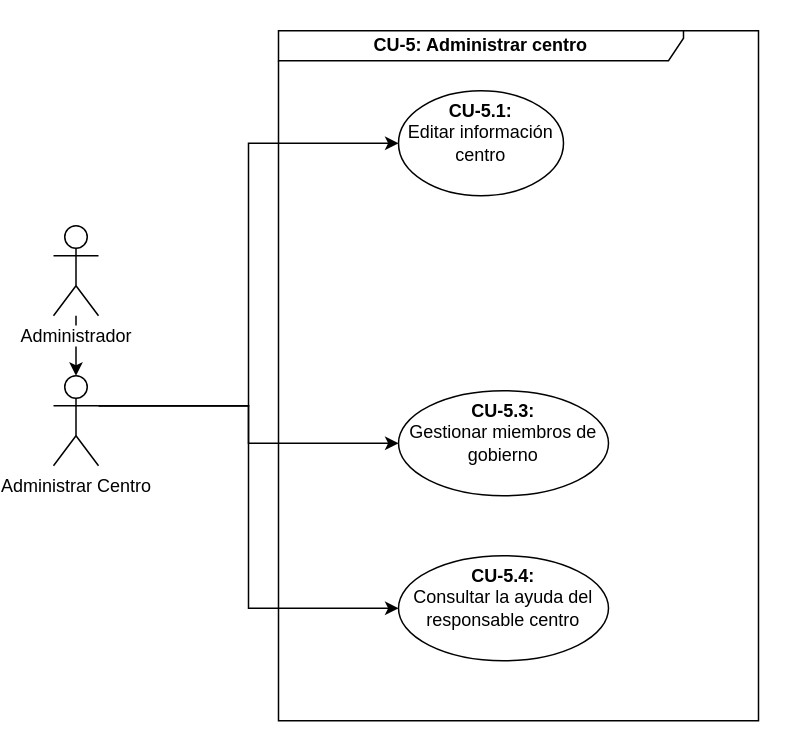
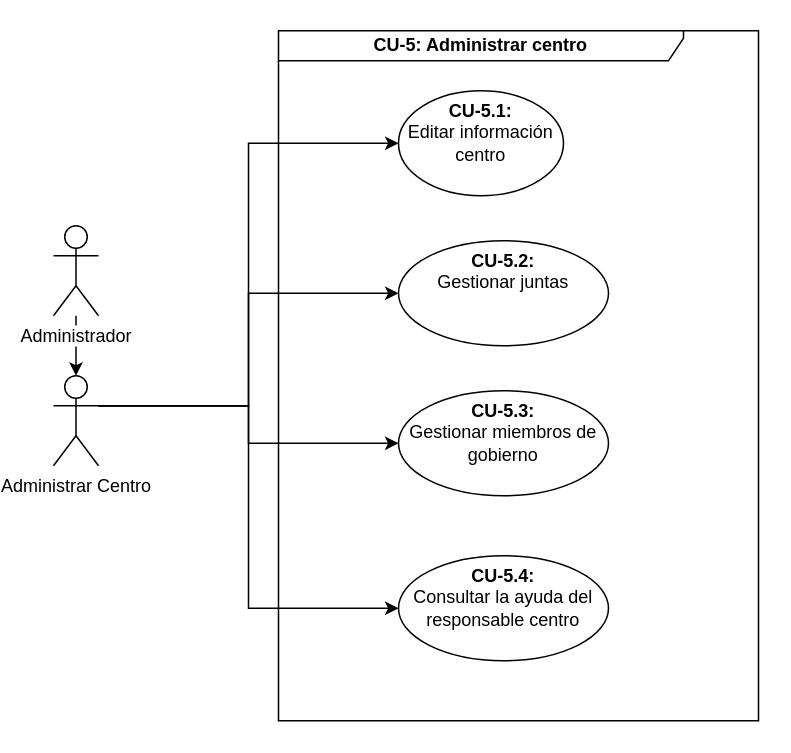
edge "Administrar Centro" -> "CU-5.2: Gestionar juntas": added
node "CU-5.2: Gestionar juntas": added
